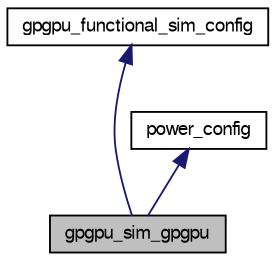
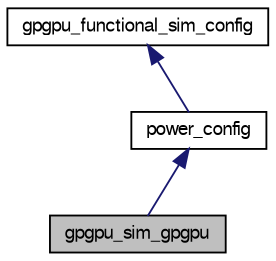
edge "gpgpu_sim_gpgpu" -> "gpgpu_functional_sim_config": now "power_config" -> "gpgpu_functional_sim_config"
